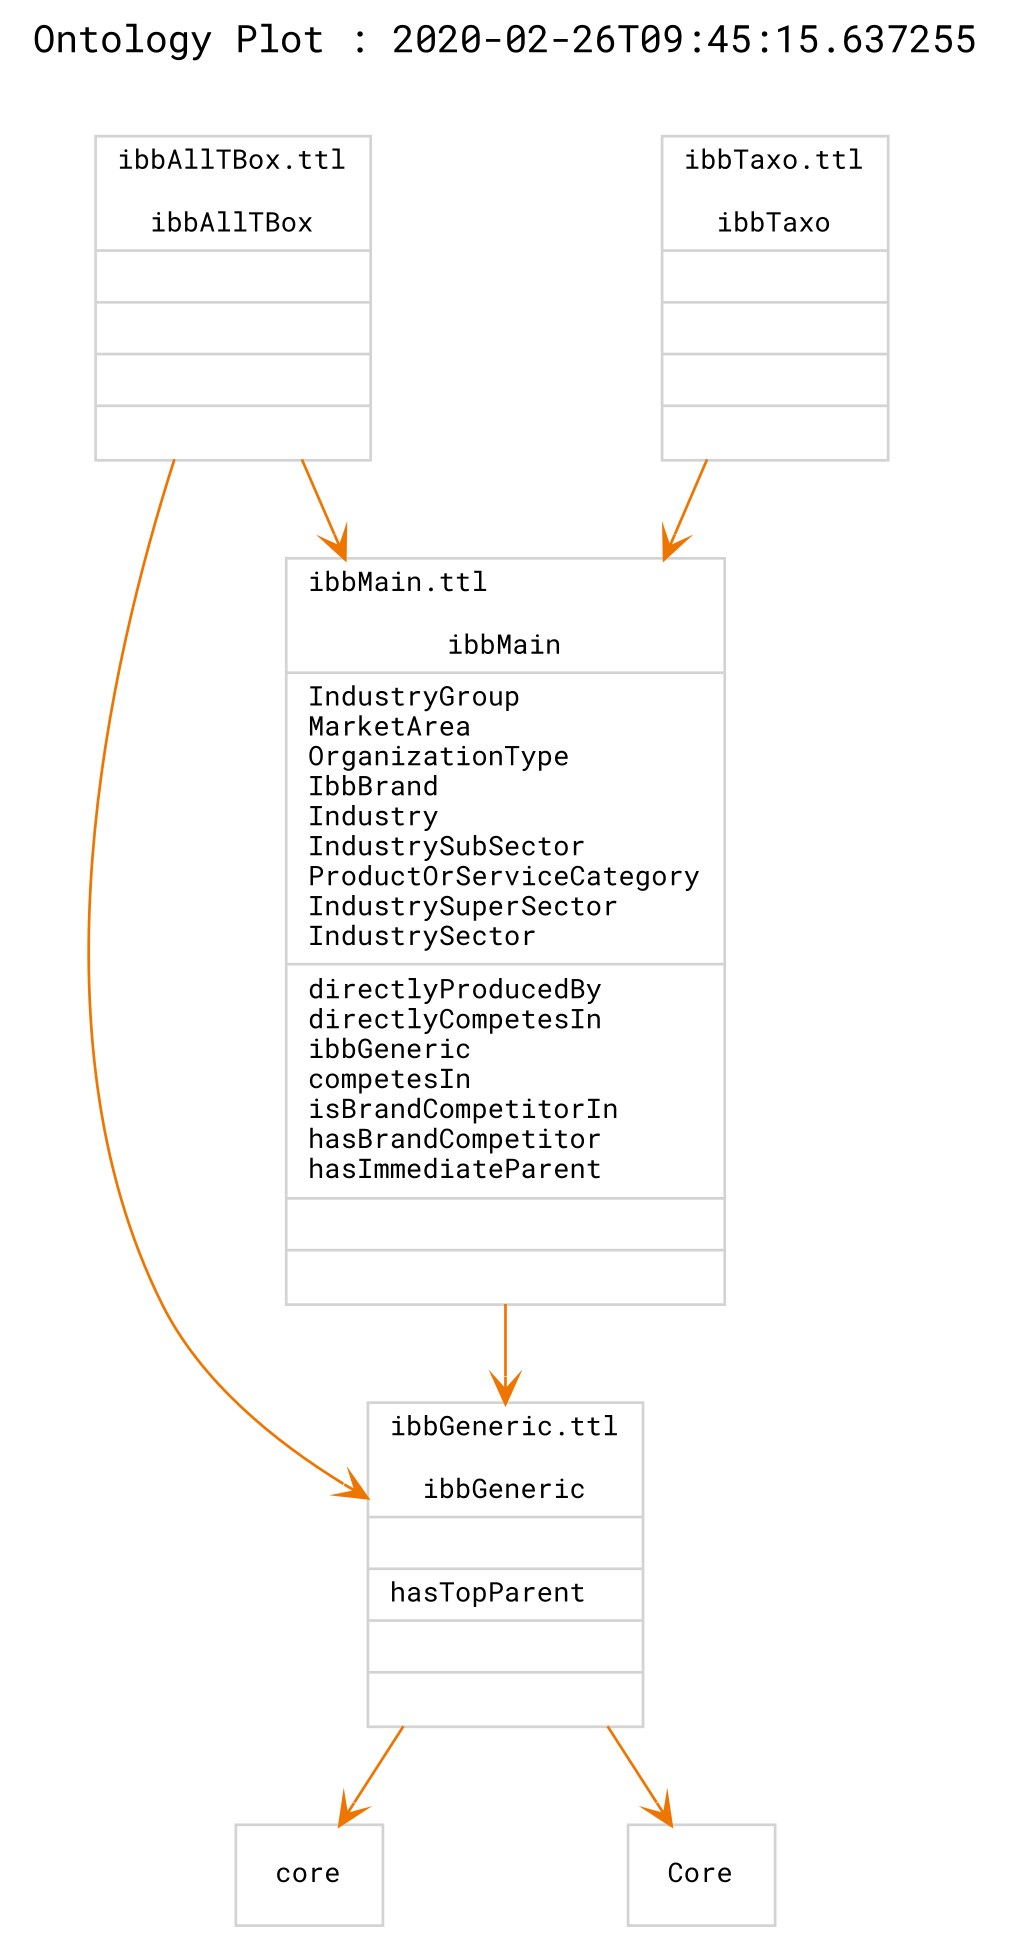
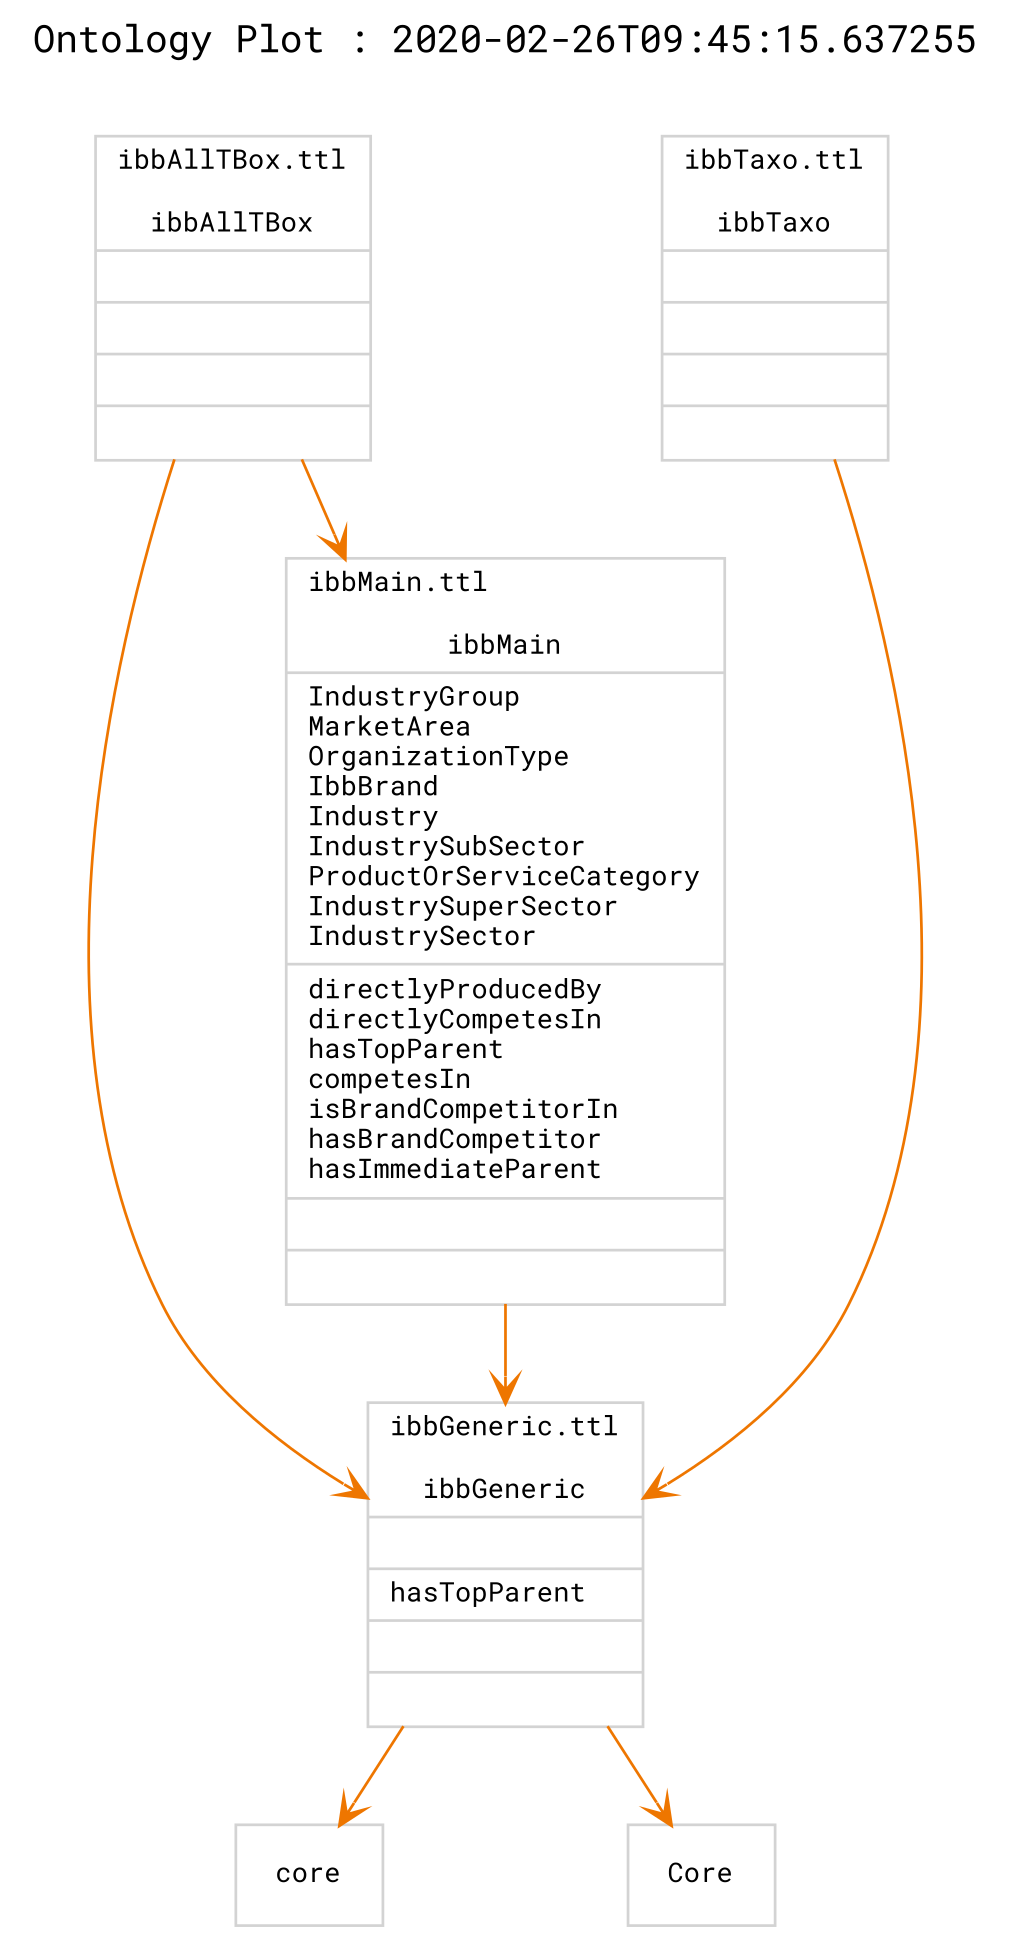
edge "ibbTaxo.ttl" -> "ibbMain.ttl": now "ibbTaxo.ttl" -> "ibbGeneric.ttl"
node "ibbMain.ttl": text "ibbGeneric" -> "hasTopParent"
